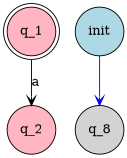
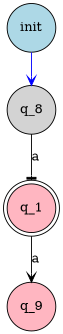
node "q_2": label "q_2" -> "q_9"
edge "q_8" -> "q_1": added, label "a"
